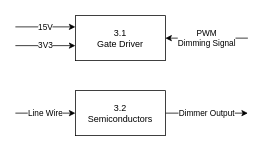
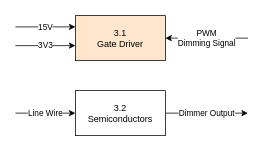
node "3.1 Gate Driver": fillcolor #ffffff -> #ffe6cc
